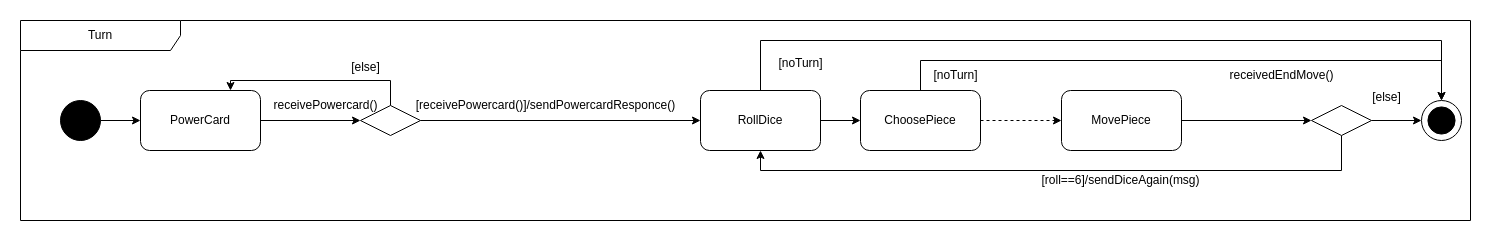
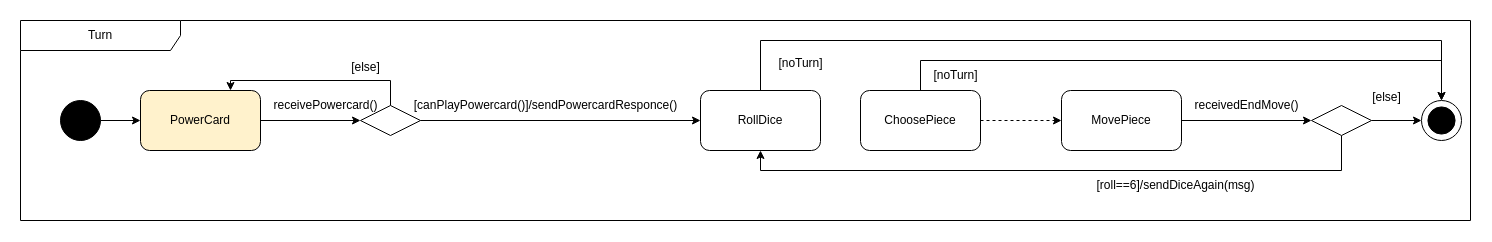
node "receivedEndMove()": moved (1282, 76) -> (1247, 106)
node "[receivePowercard()]/sendPowercardResponce()": label "[receivePowercard()]/sendPowercardResponce()" -> "[canPlayPowercard()]/sendPowercardResponce()"
node "PowerCard": fillcolor #ffffff -> #fff2cc
edge "RollDice" -> "ChoosePiece": removed
node "[roll==6]/sendDiceAgain(msg)": moved (1121, 181) -> (1176, 186)
